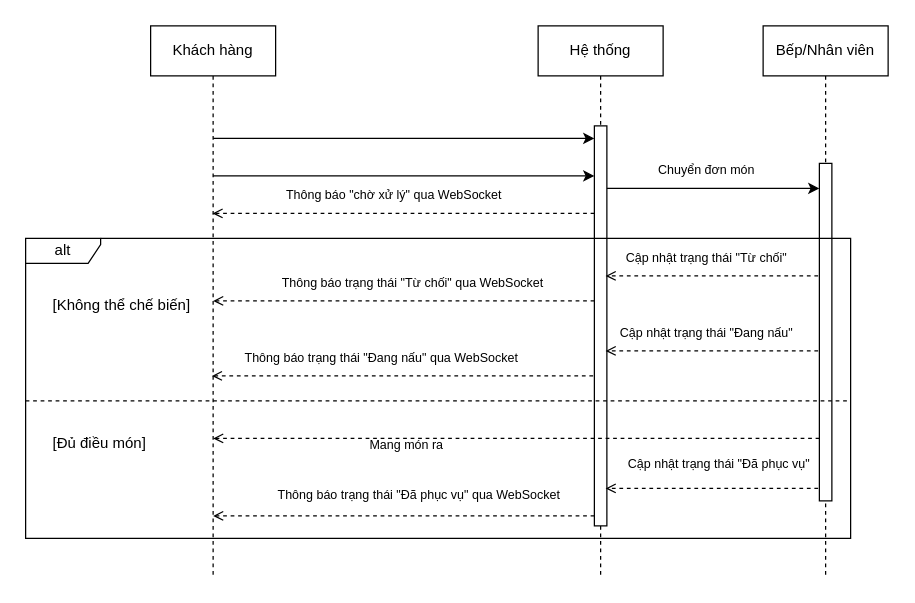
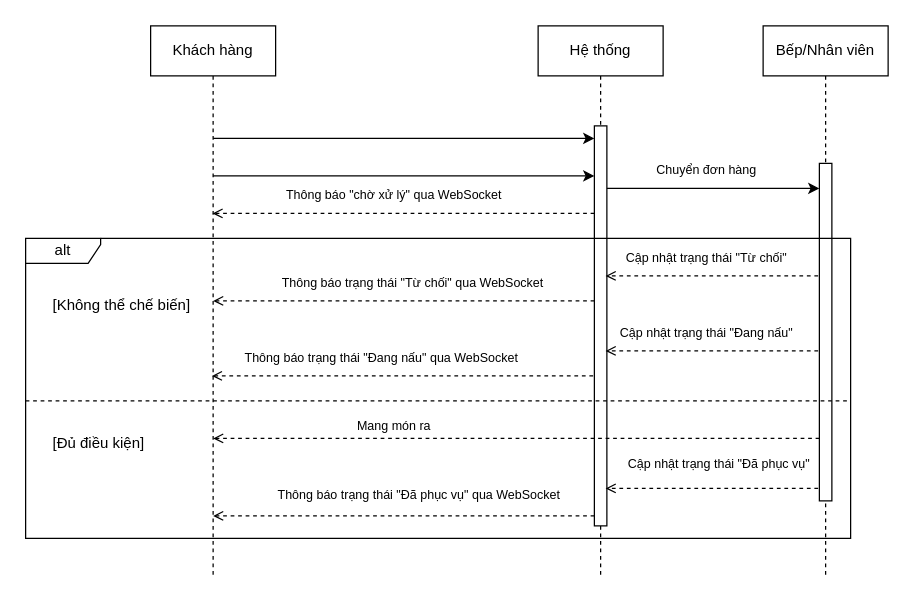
node "Chuyển đơn món": label "Chuyển đơn món" -> "Chuyển đơn hàng"
node "[Đủ điều món]": label "[Đủ điều món]" -> "[Đủ điều kiện]"
node "Mang món ra": moved (407, 444) -> (394, 426)
